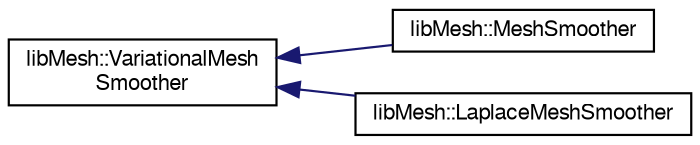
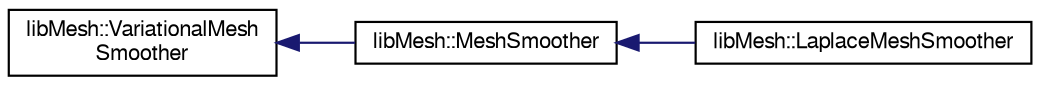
edge "libMesh::LaplaceMeshSmoother" -> "libMesh::VariationalMesh Smoother": now "libMesh::LaplaceMeshSmoother" -> "libMesh::MeshSmoother"
